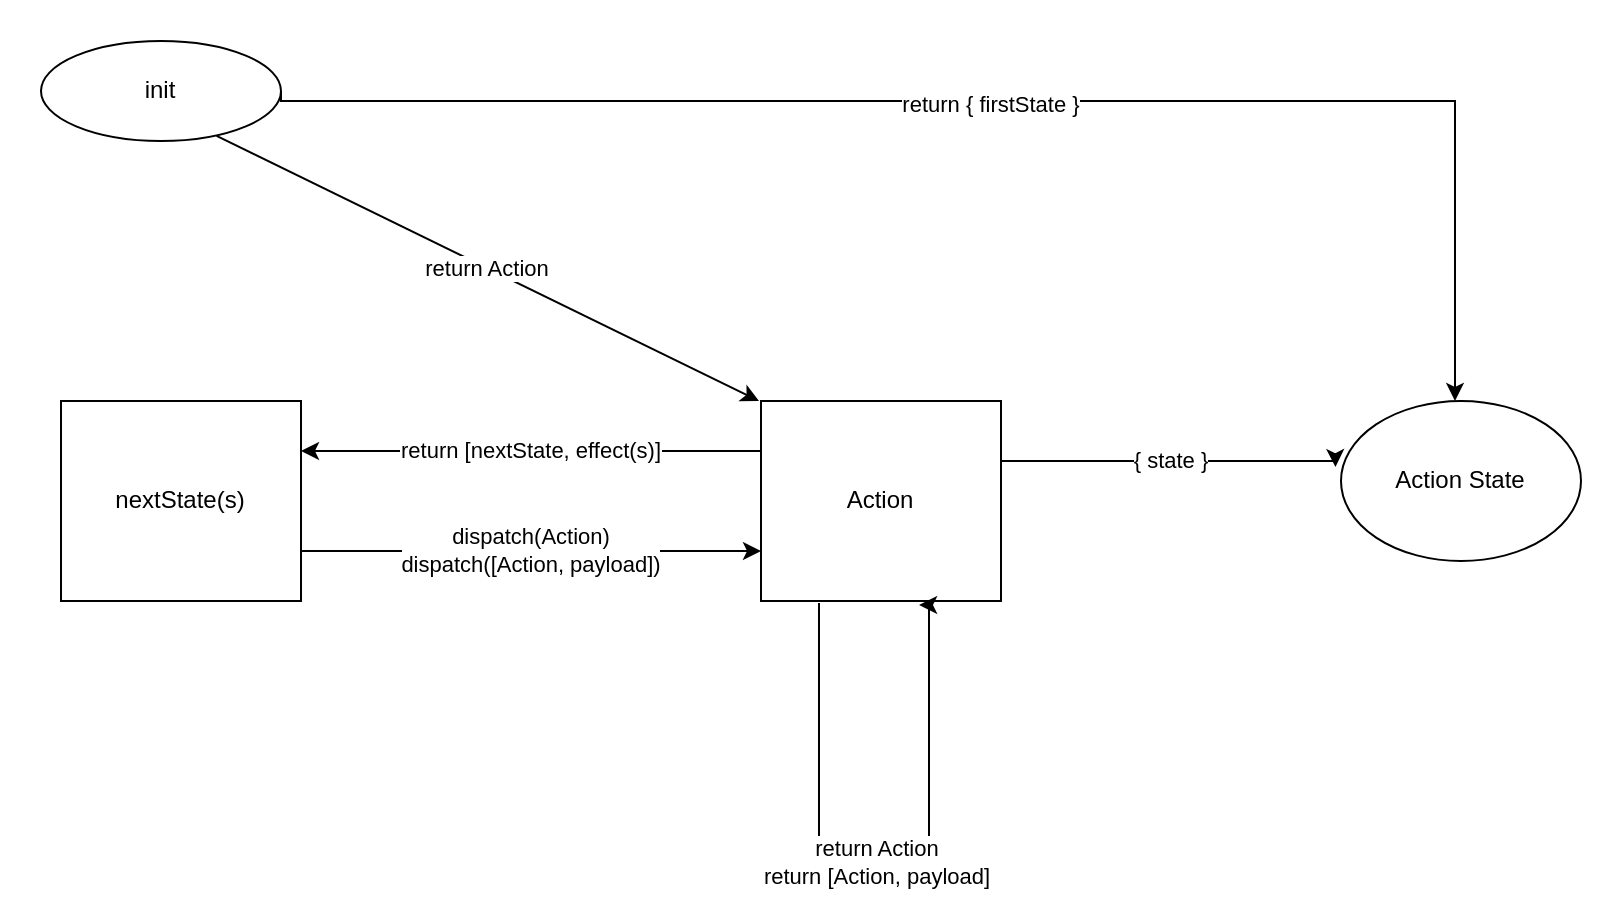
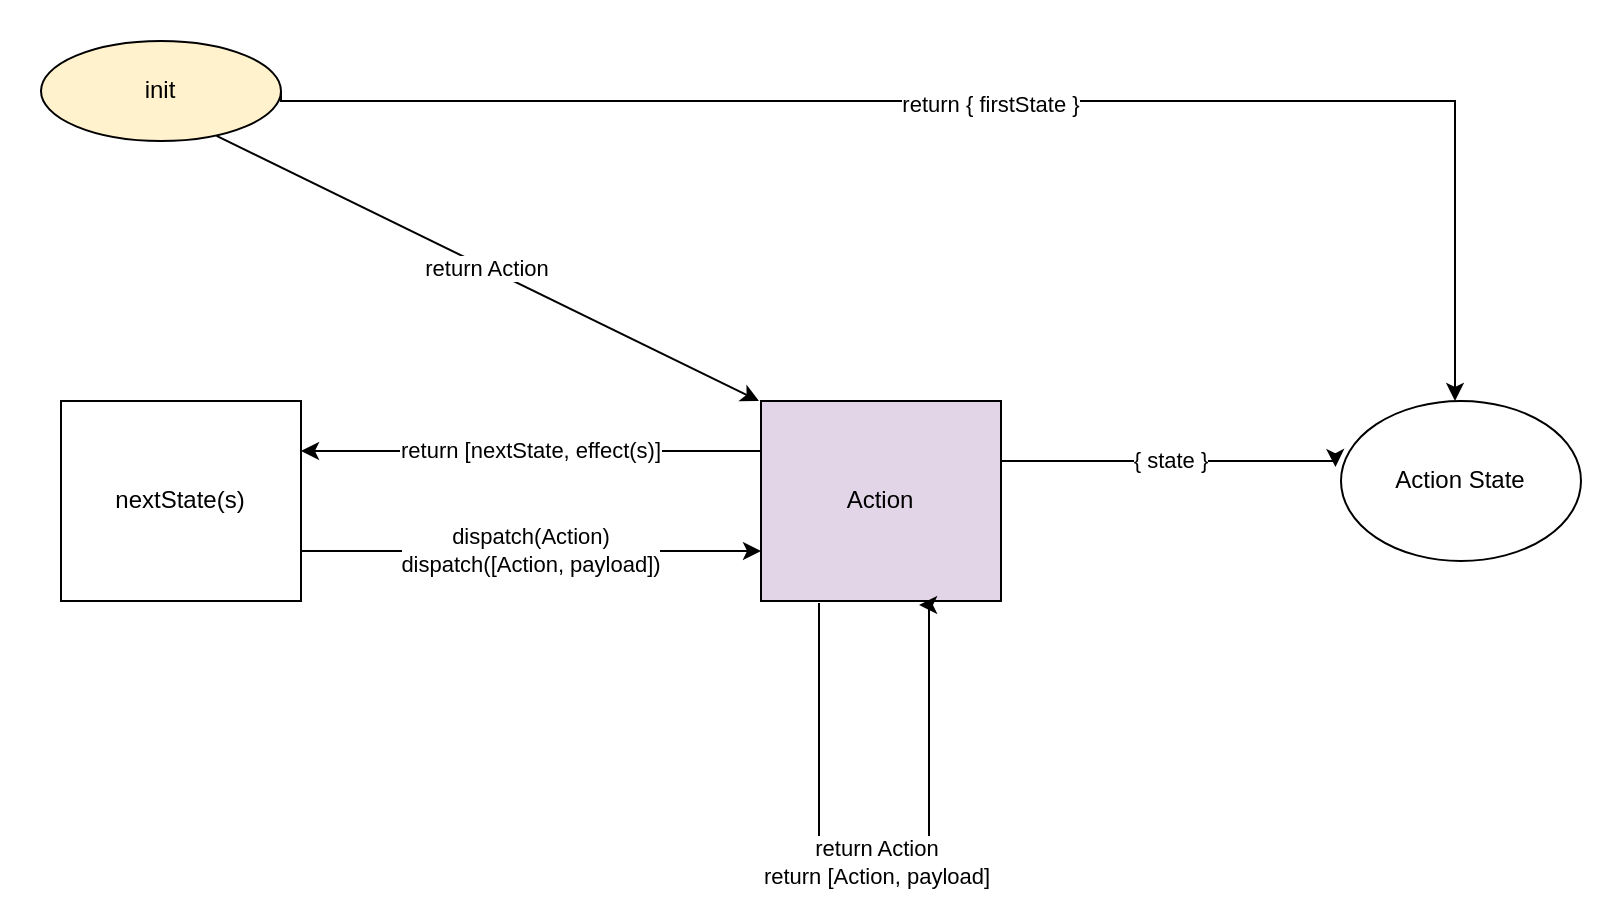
node "init": fillcolor #ffffff -> #fff2cc
node "Action": fillcolor #ffffff -> #e1d5e7
